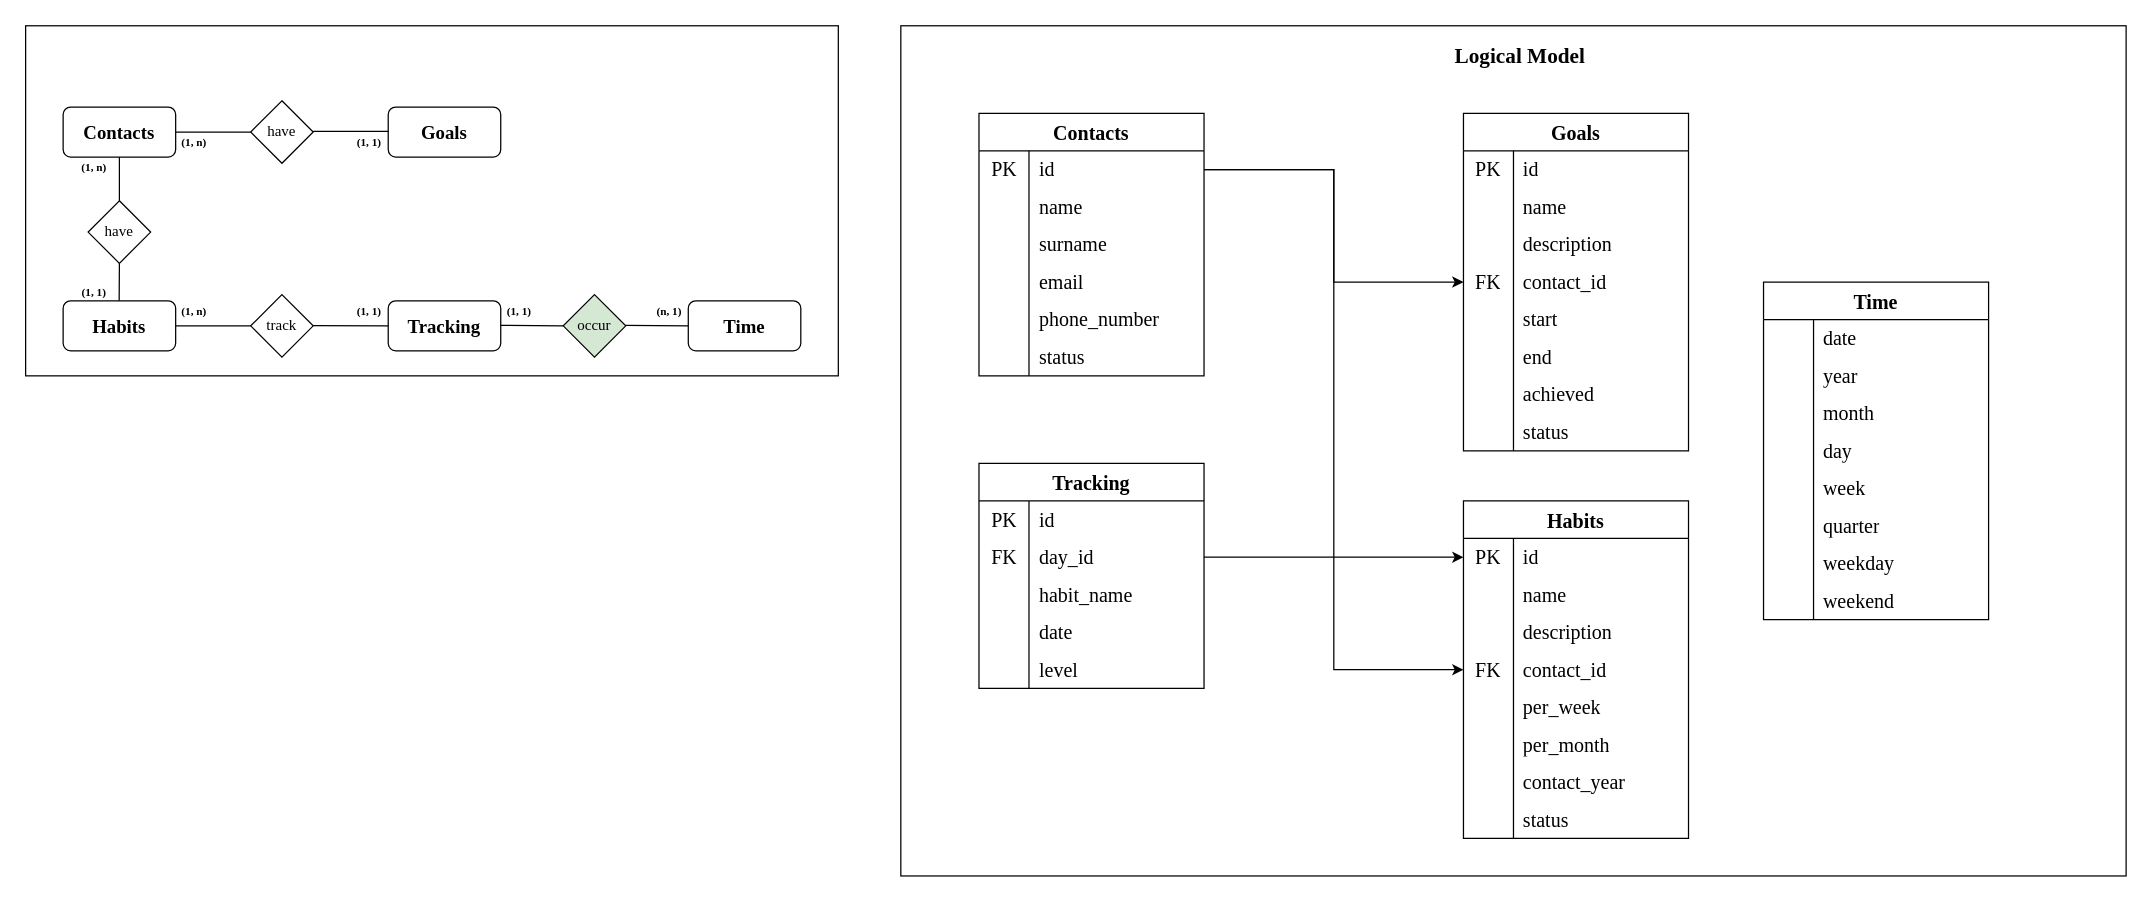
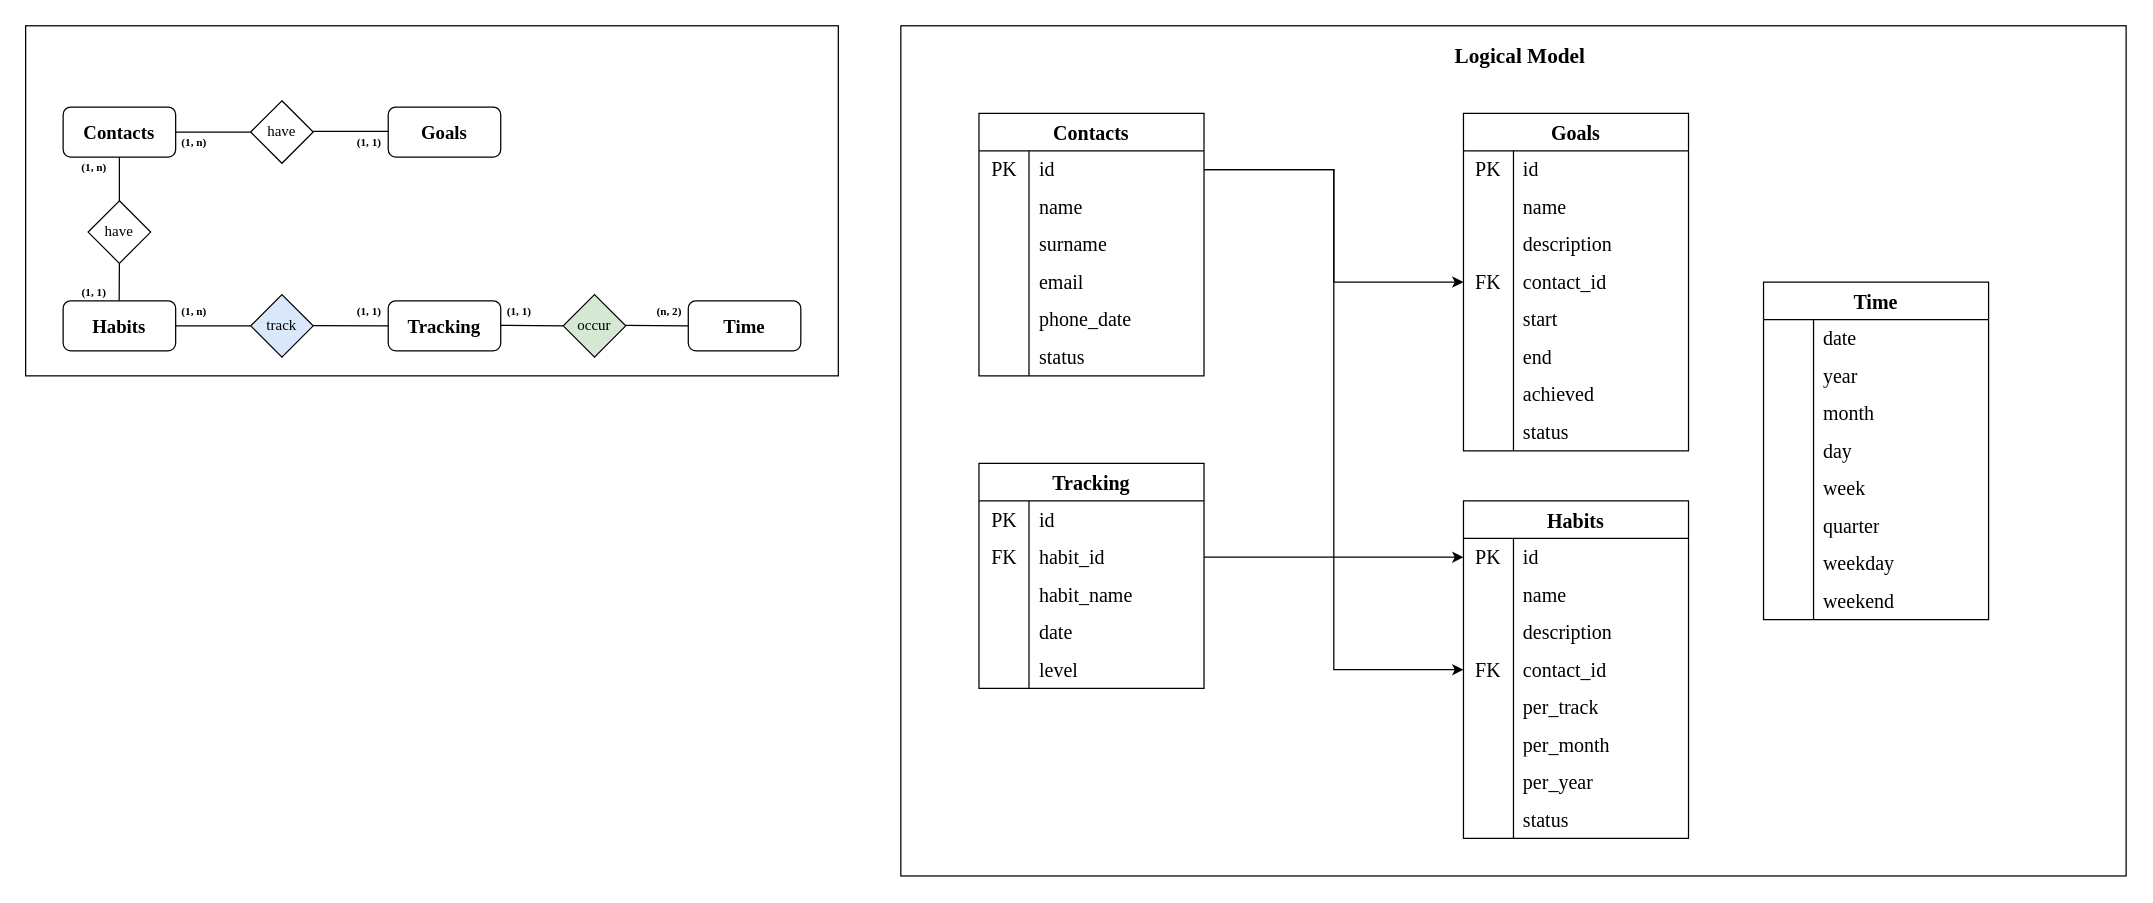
node "(n, 1)": label "(n, 1)" -> "(n, 2)"
node "phone_number": label "phone_number" -> "phone_date"
node "track": fillcolor #ffffff -> #dae8fc
node "day_id": label "day_id" -> "habit_id"
node "per_week": label "per_week" -> "per_track"
node "contact_year": label "contact_year" -> "per_year"
